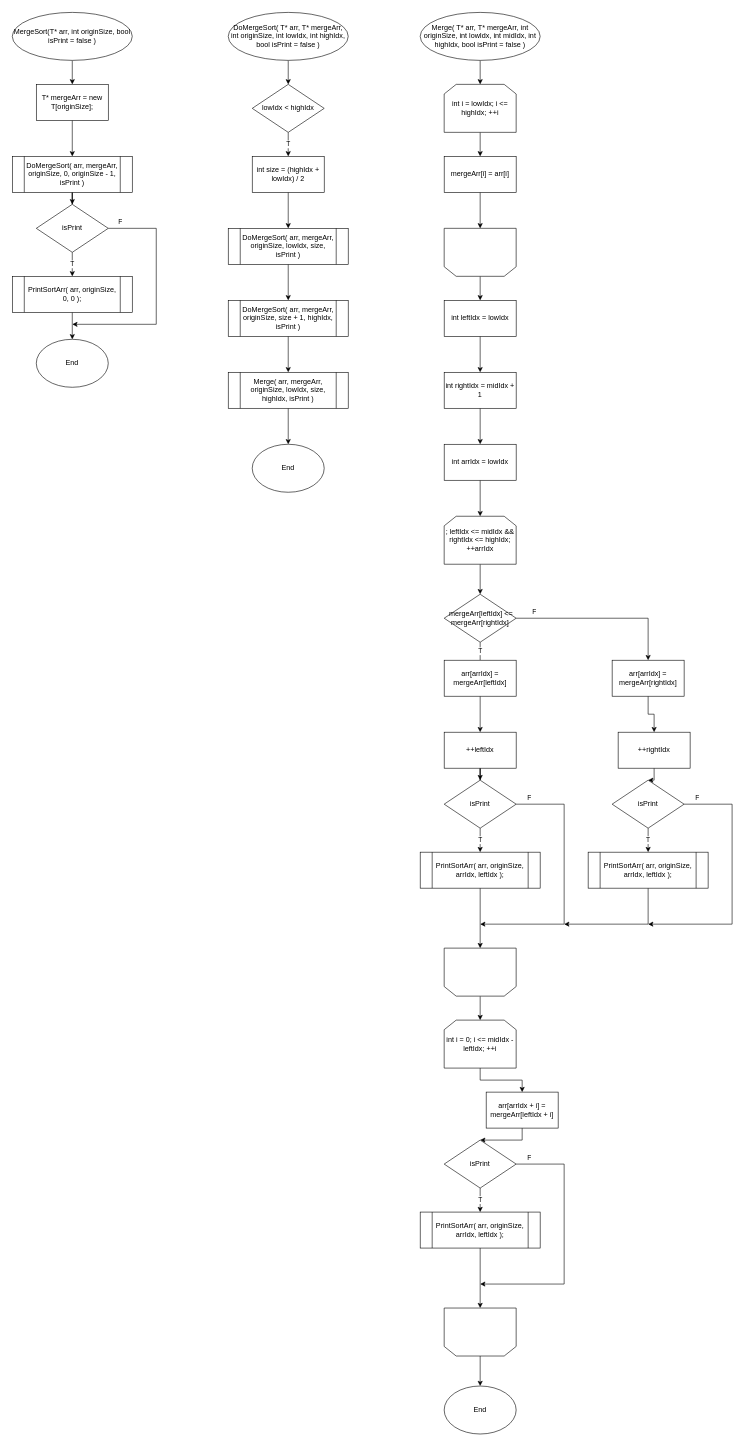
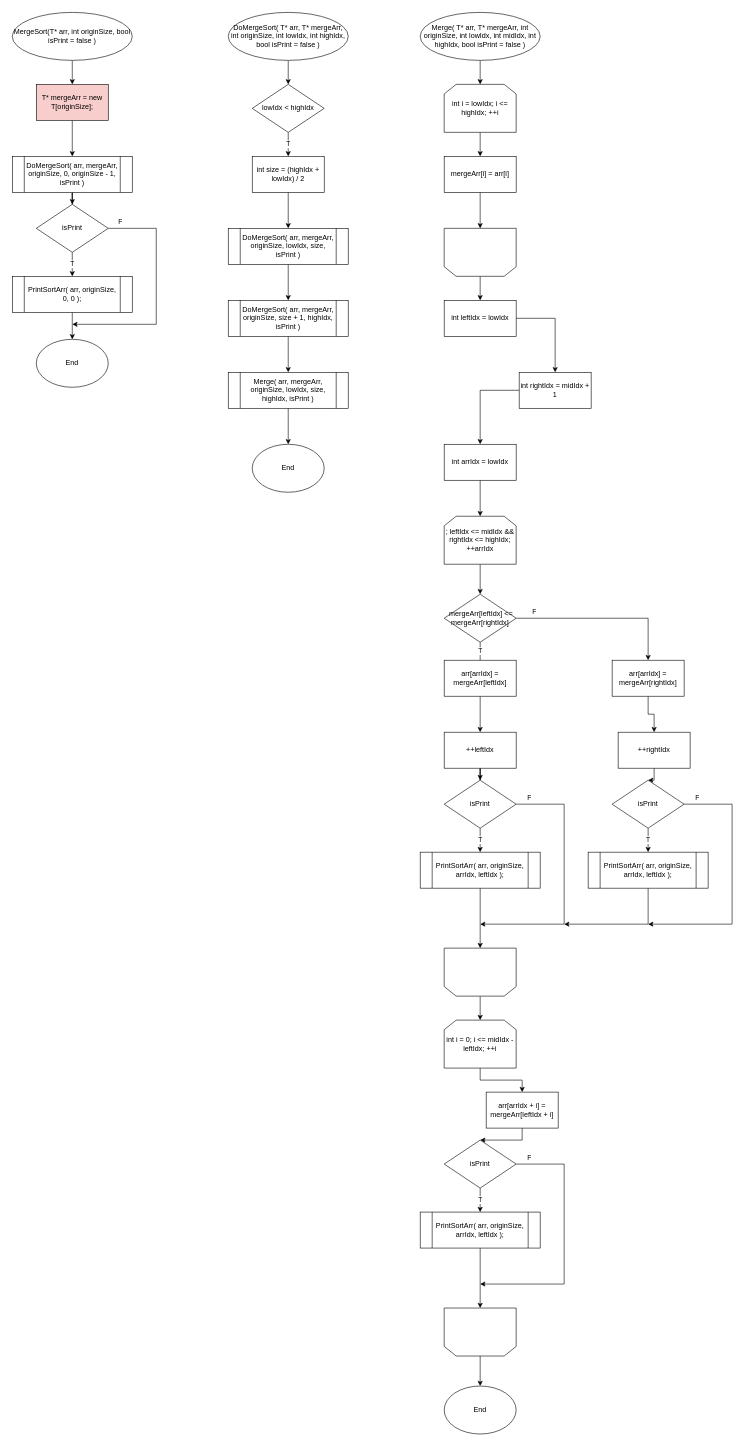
node "T* mergeArr = new T[originSize];": fillcolor #ffffff -> #f8cecc
node "int rightIdx = midIdx + 1": moved (480, 390) -> (555, 390)
